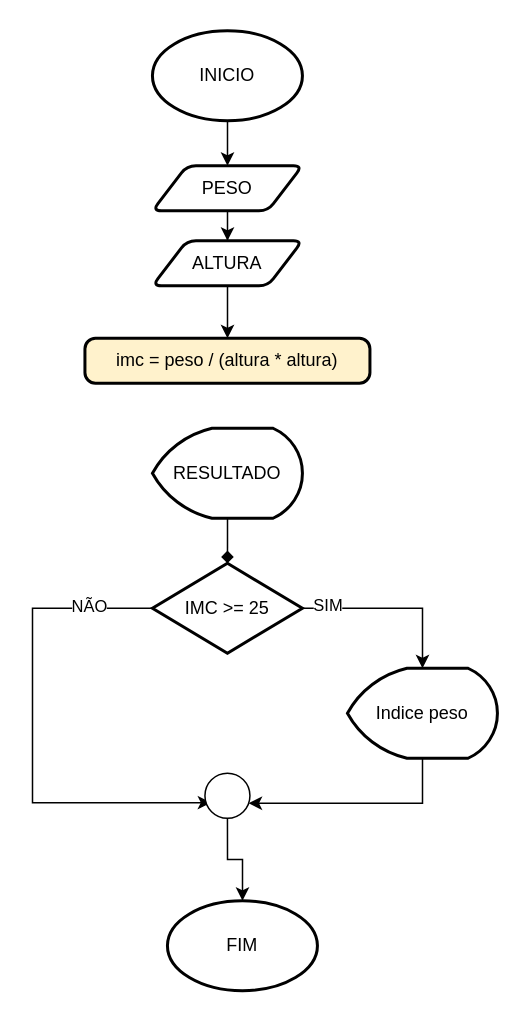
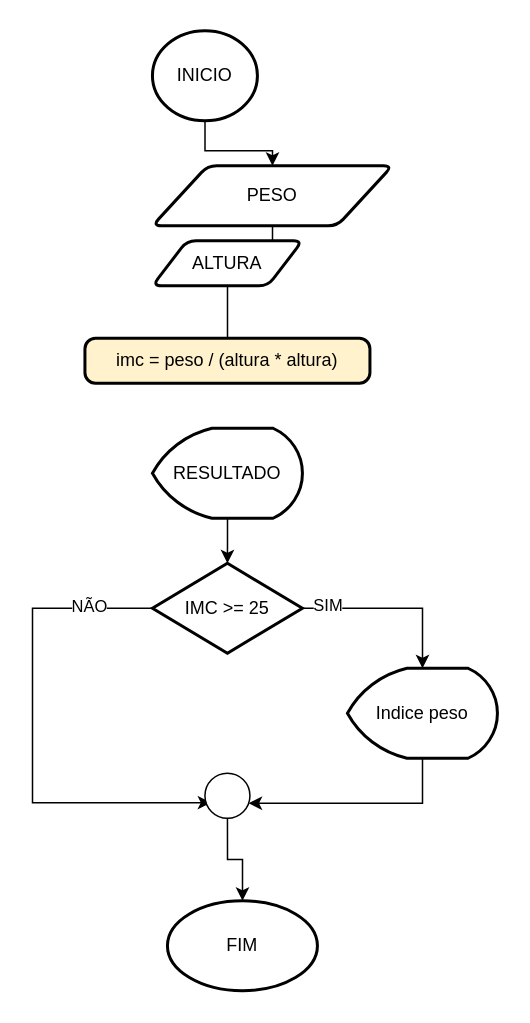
node "INICIO": size 150x90 -> 105x90
node "PESO": size 150x45 -> 240x60
edge "ALTURA" -> "imc = peso / (altura * altura)": arrowhead classic -> none
edge "RESULTADO" -> "IMC >= 25": arrowhead diamond -> classic
